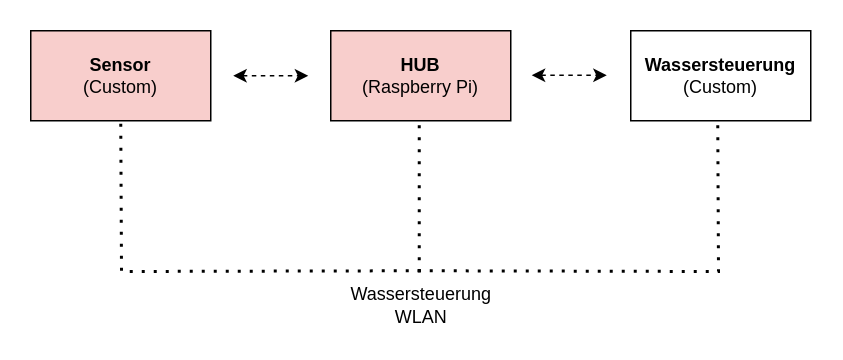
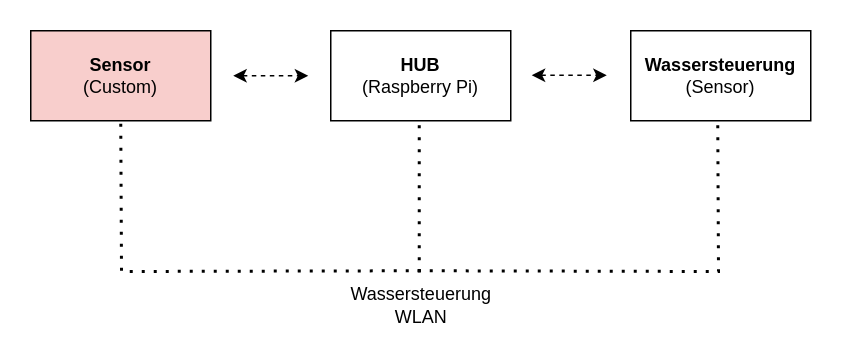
node "HUB (Raspberry Pi)": fillcolor #f8cecc -> #ffffff
node "Wassersteuerung (Custom)": label "Wassersteuerung (Custom)" -> "Wassersteuerung (Sensor)"
